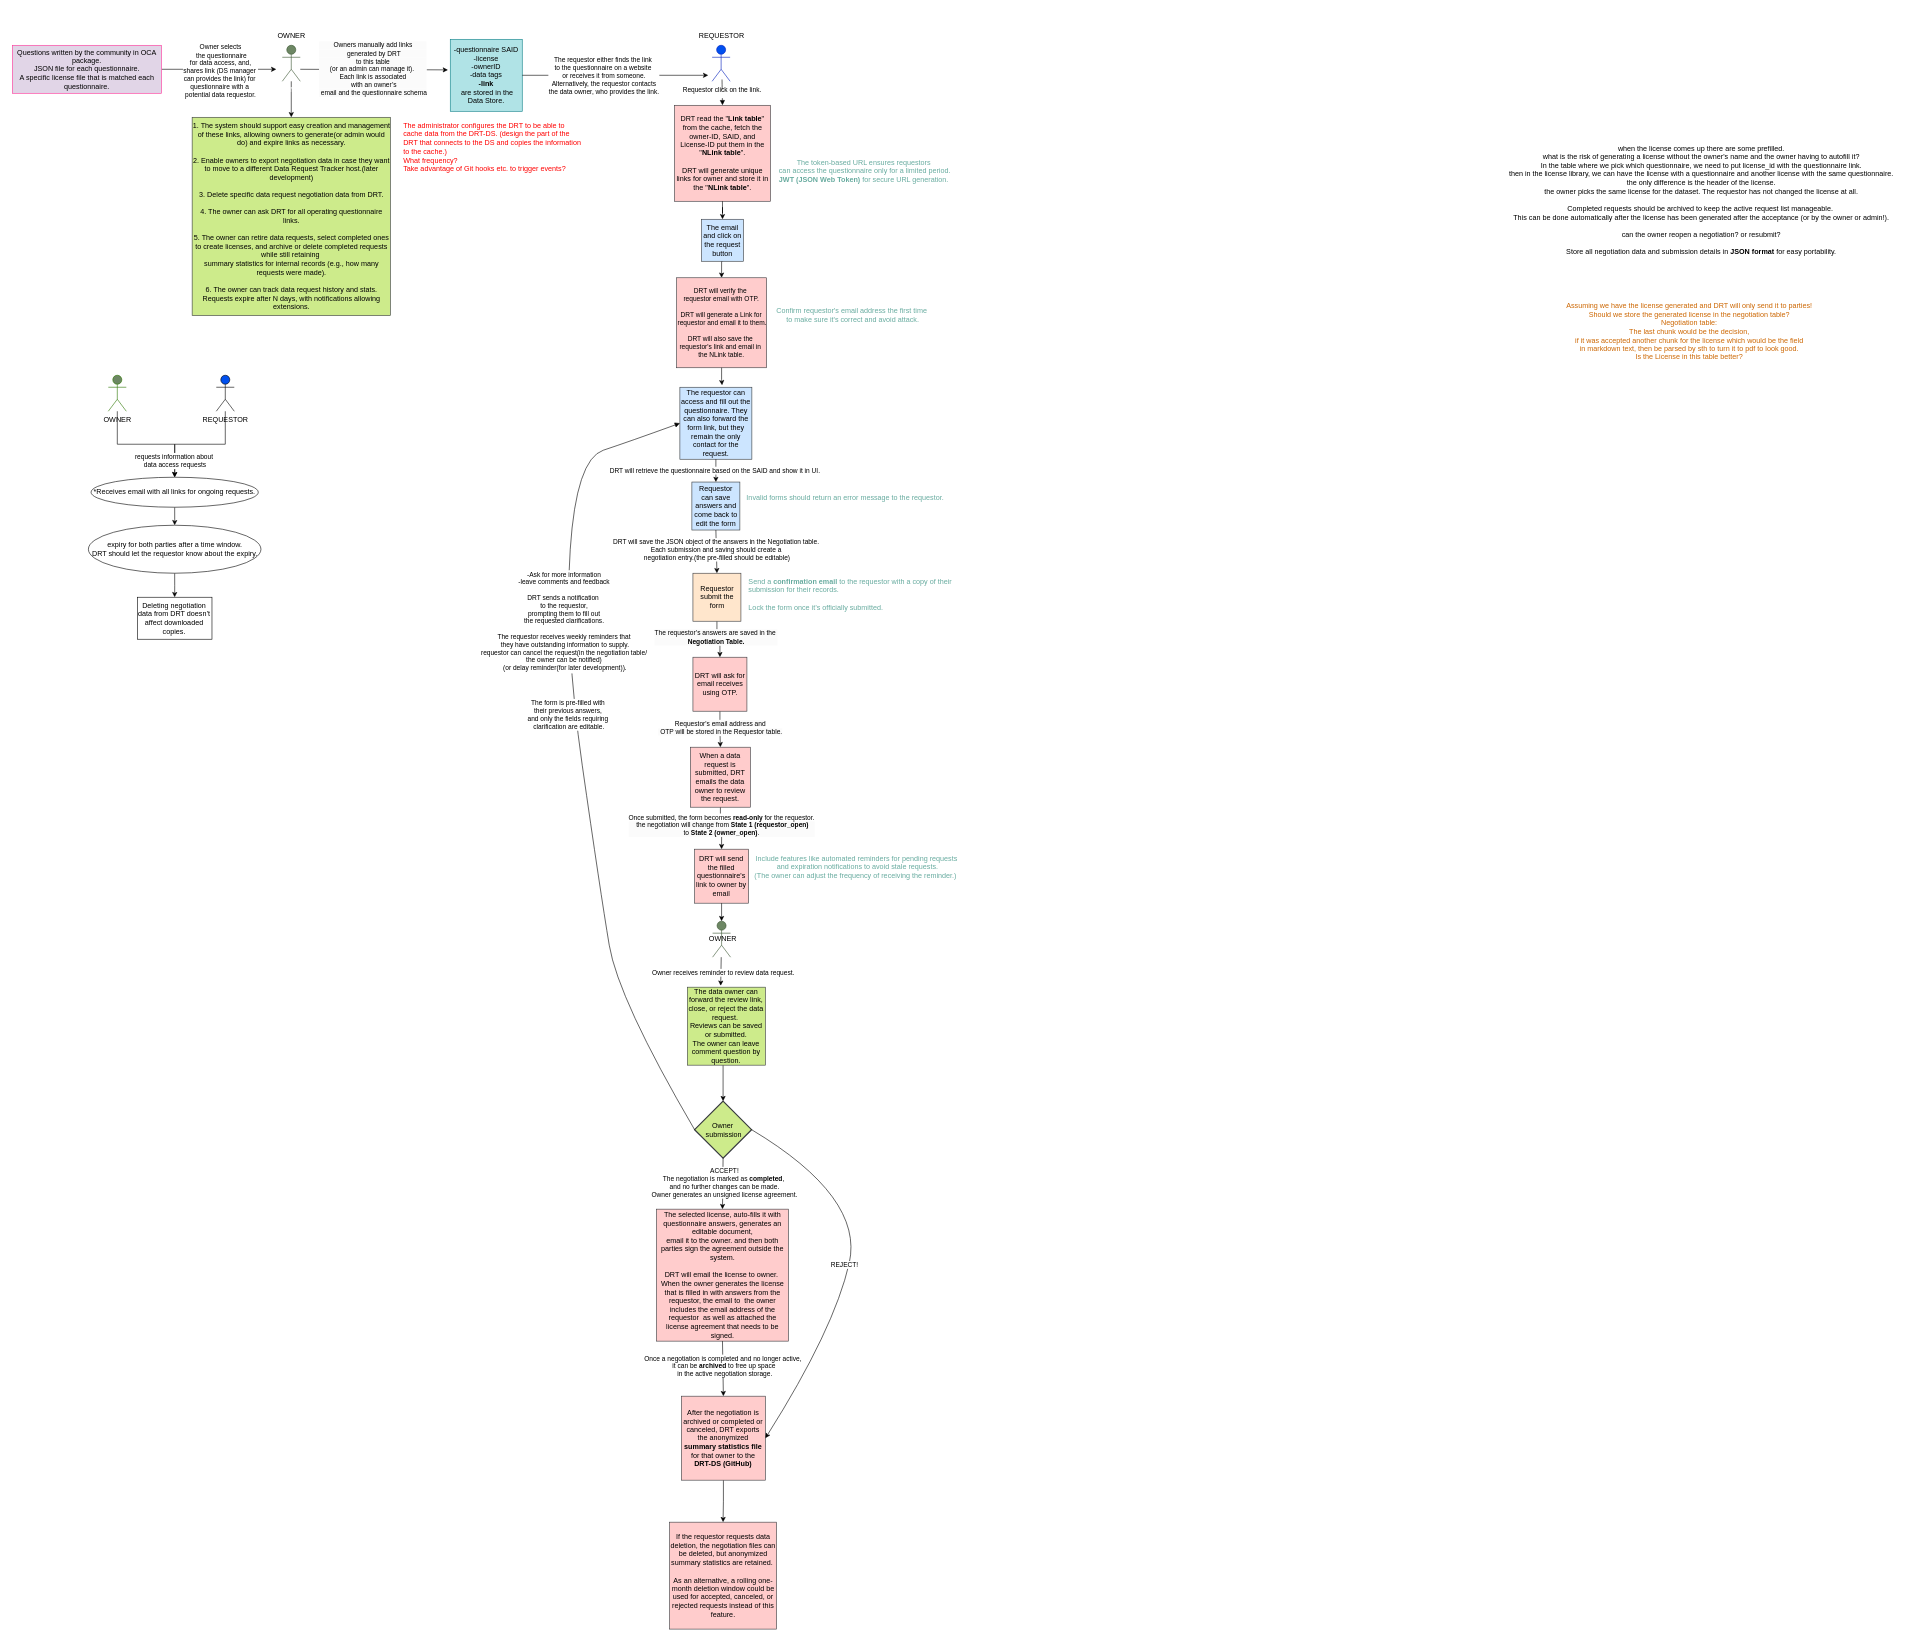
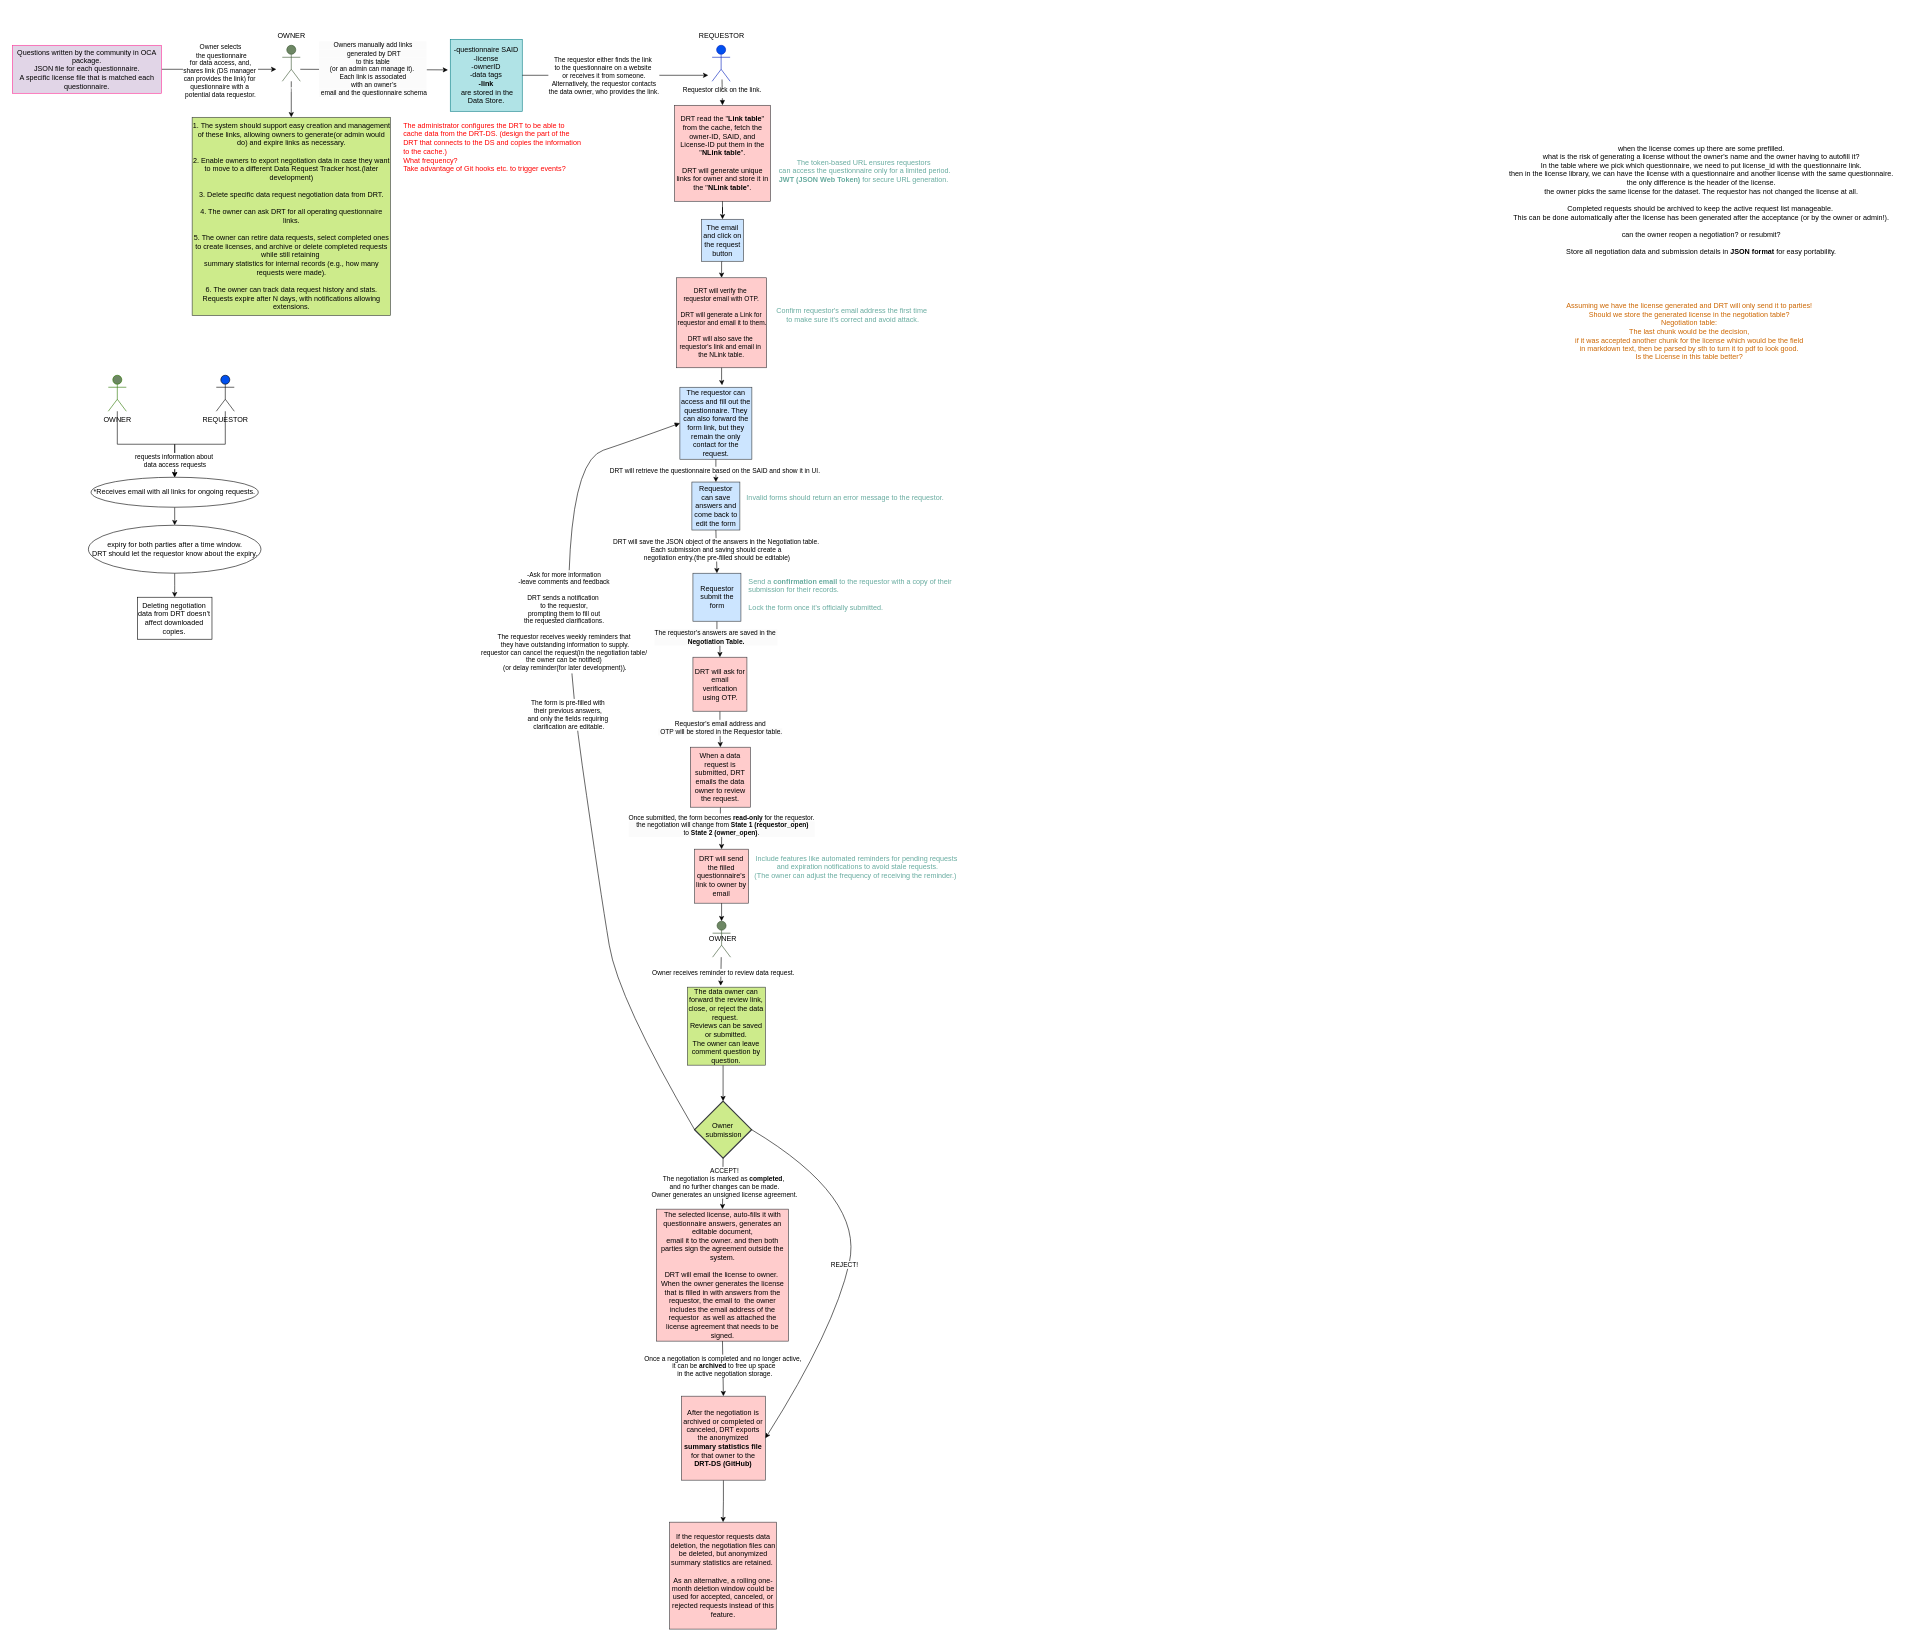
node "Requestor submit the form": fillcolor #ffe6cc -> #cce5ff
node "DRT will ask for email receives using OTP.": label "DRT will ask for email receives using OTP." -> "DRT will ask for email verification using OTP."
